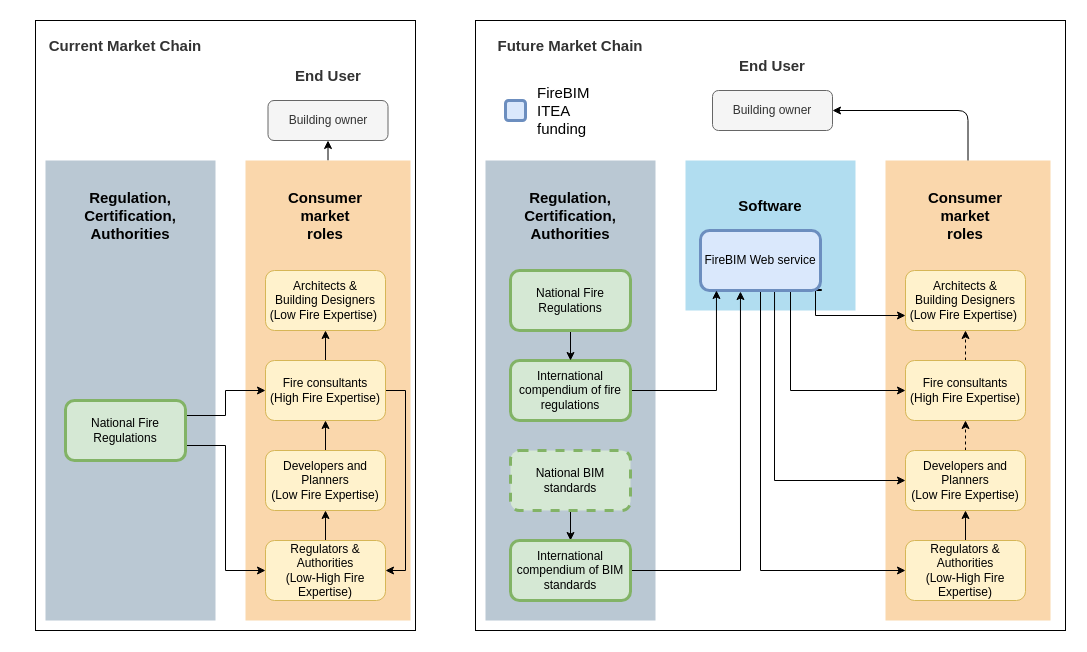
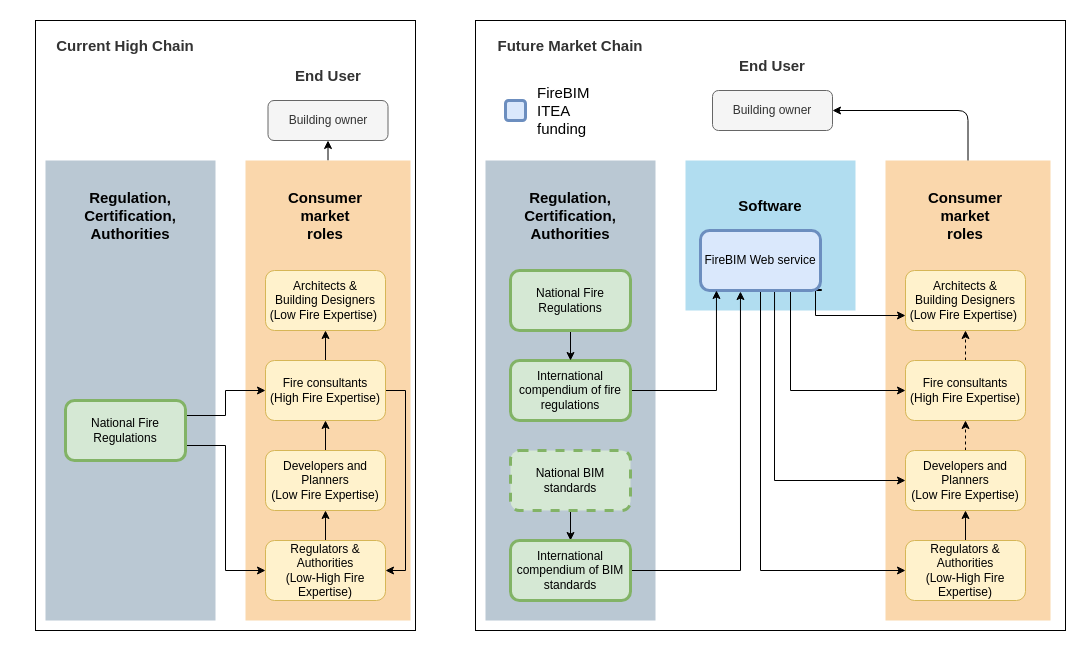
node "Current Market Chain": label "Current Market Chain" -> "Current High Chain"
